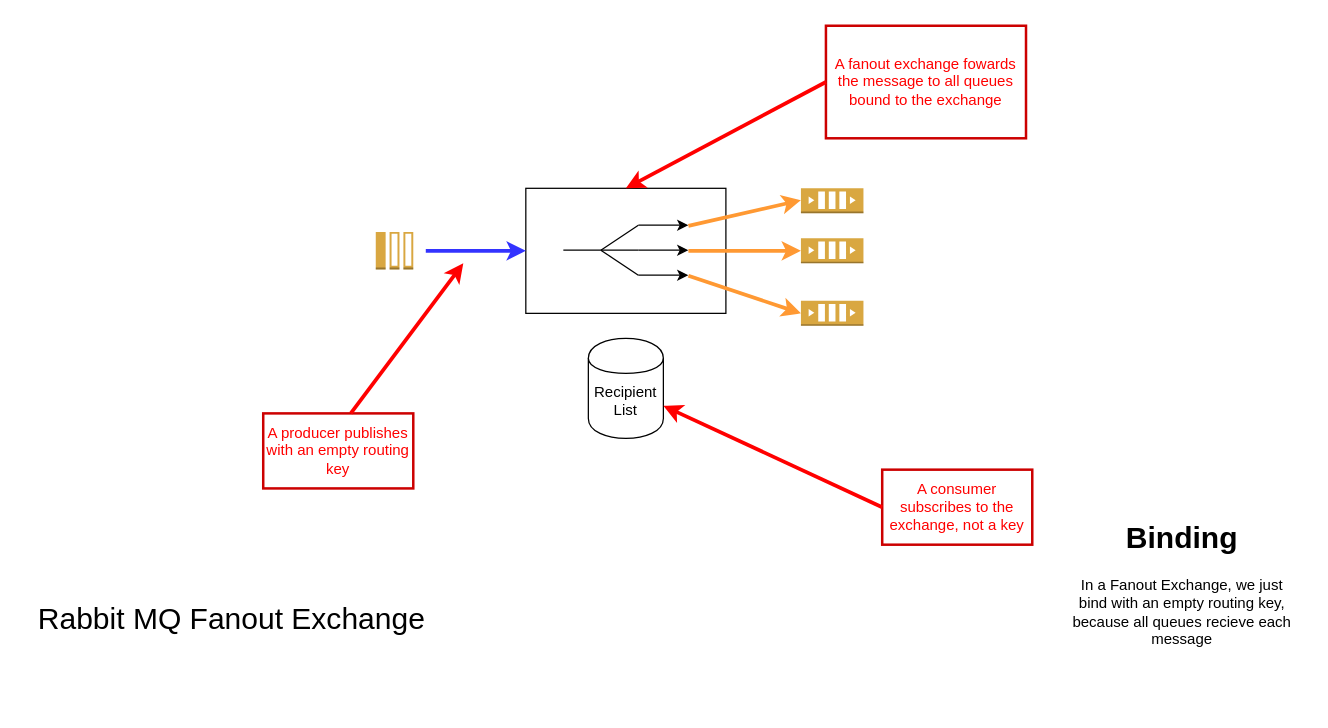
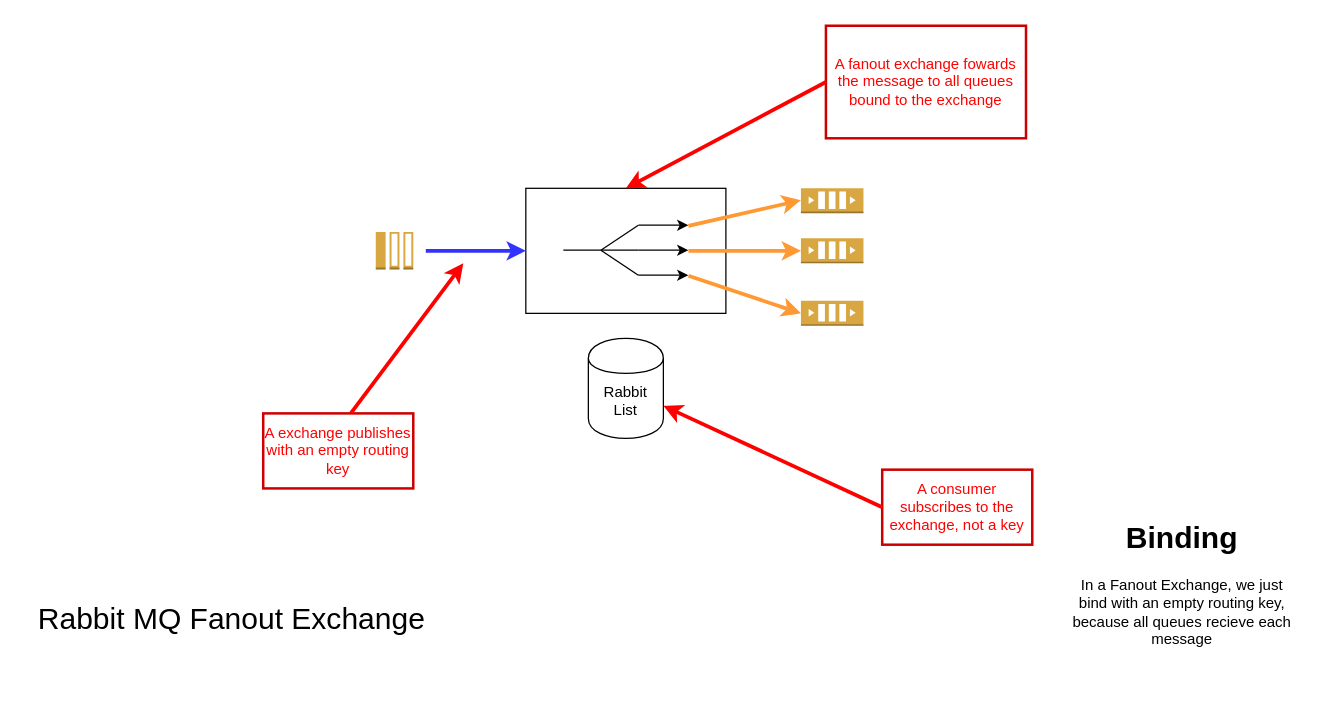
node "Recipient List": label "Recipient List" -> "Rabbit List"
node "A producer publishes with an empty routing key": label "A producer publishes with an empty routing key" -> "A exchange publishes with an empty routing key"
